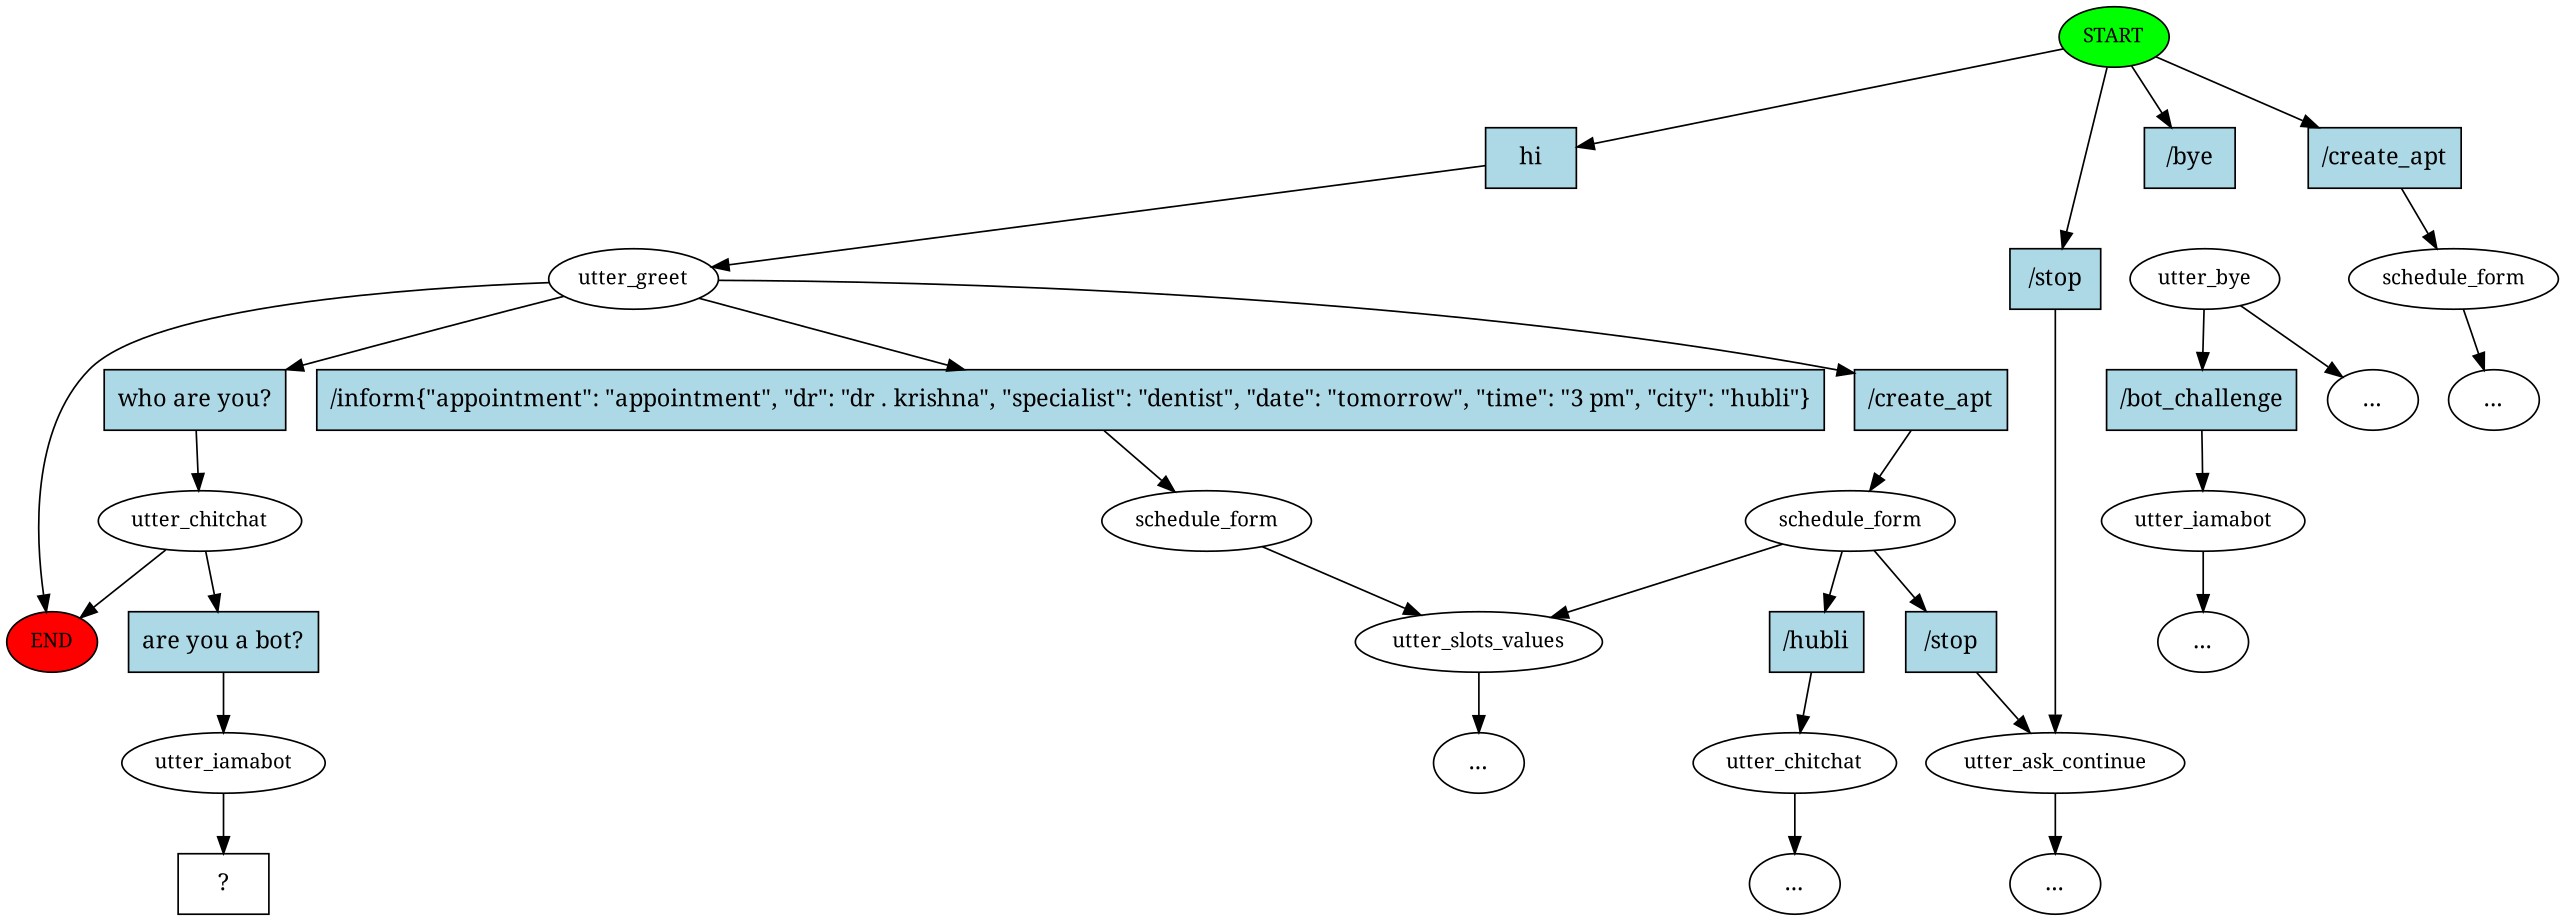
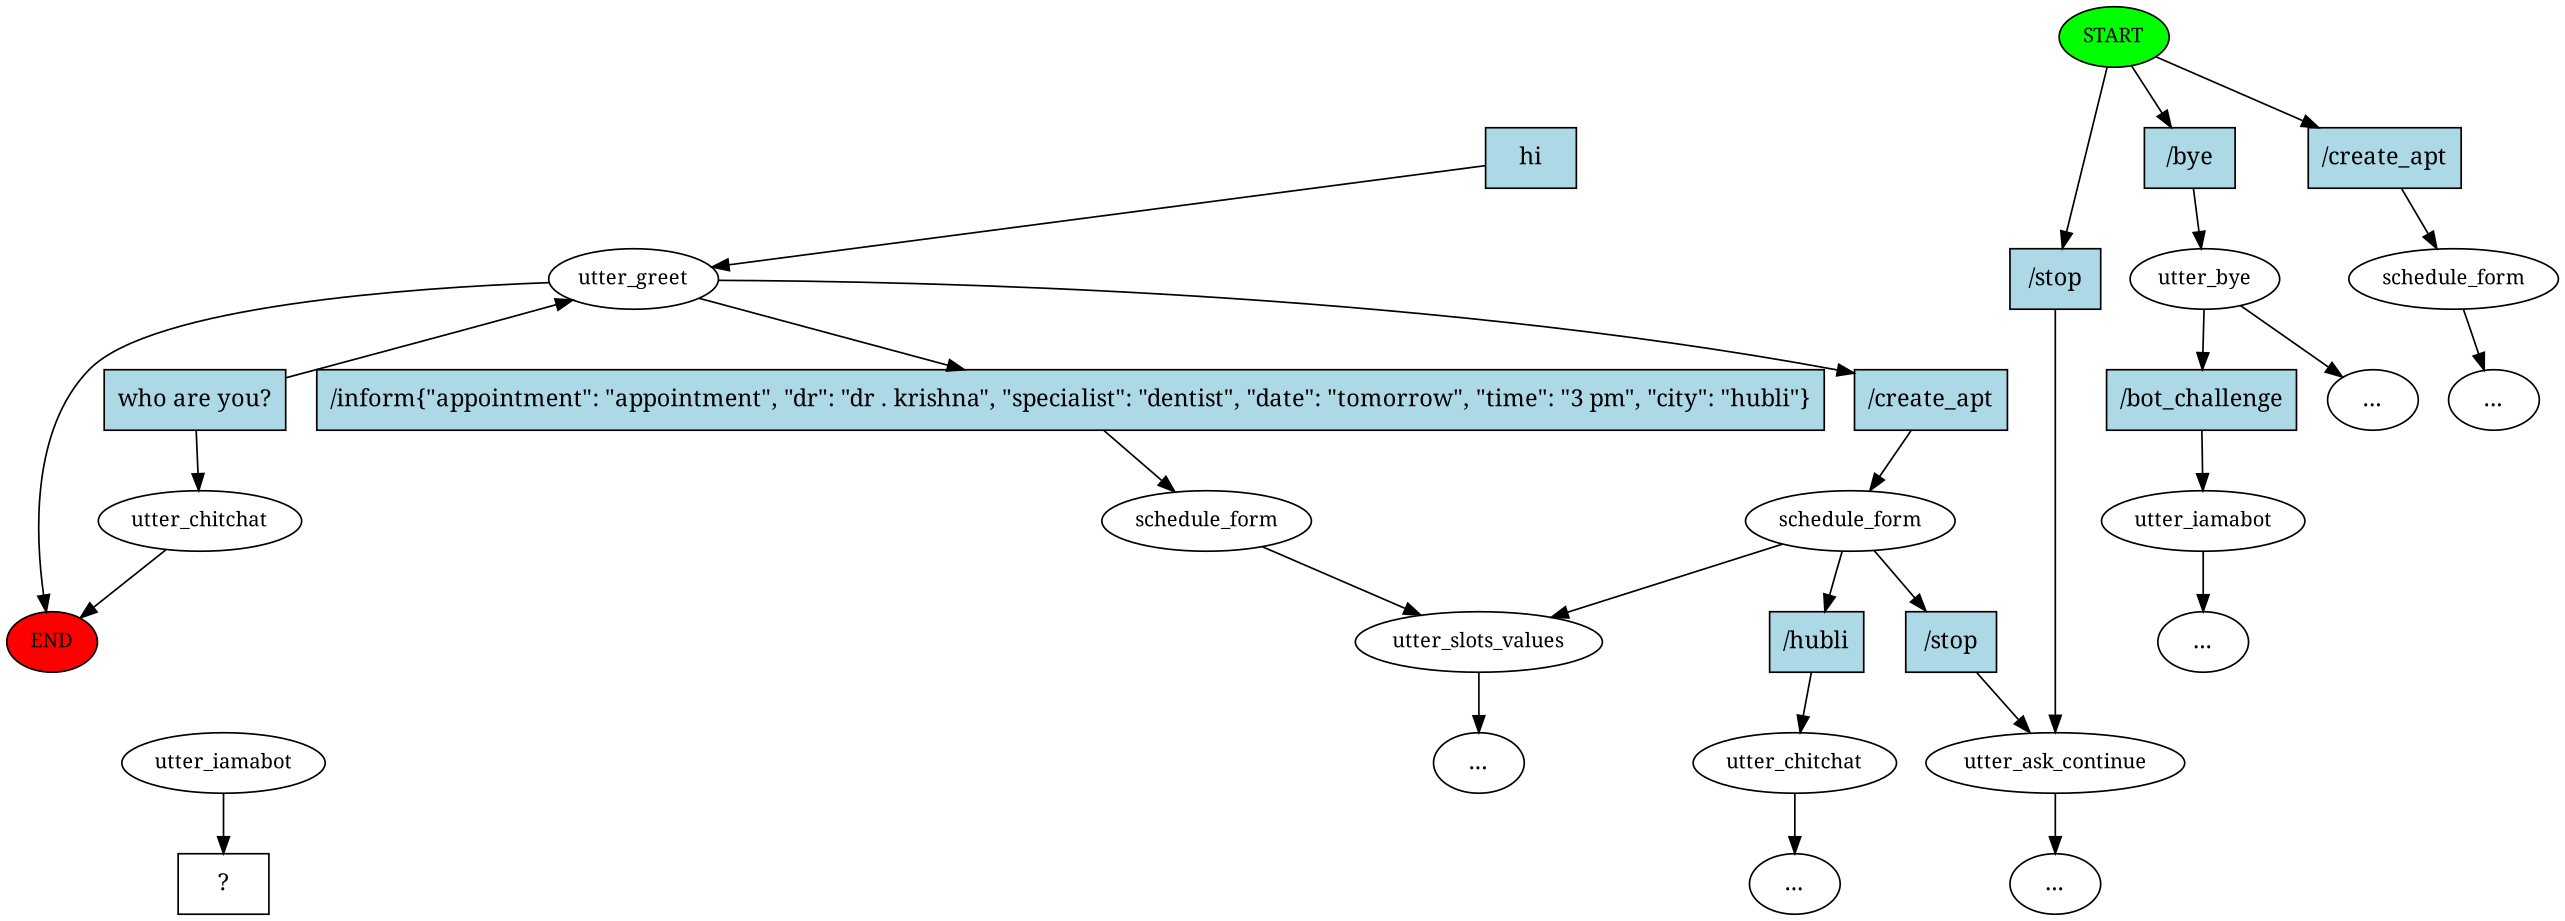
edge "START" -> "hi": removed
edge "/bye" -> "utter_bye": added
edge "utter_greet" -> "who are you?": reversed
node "are you a bot?": removed
